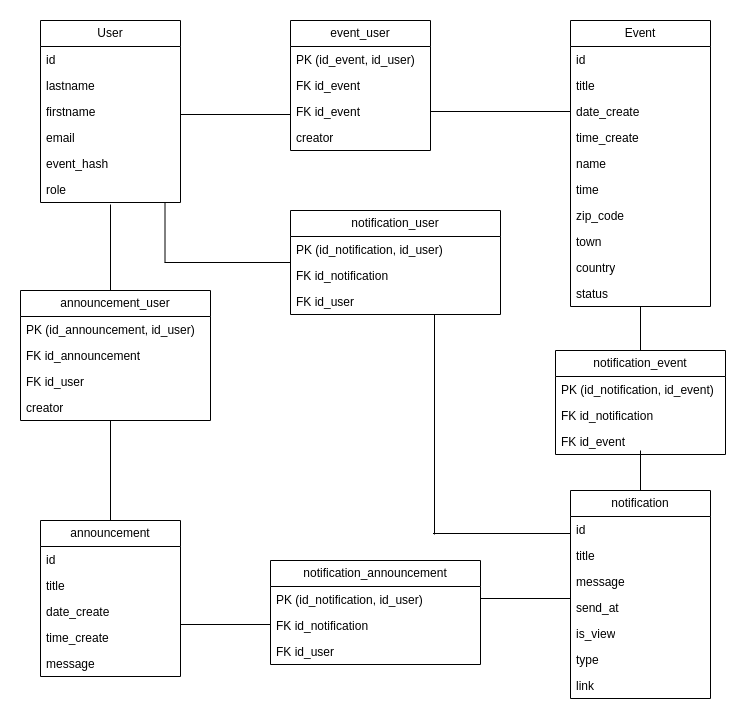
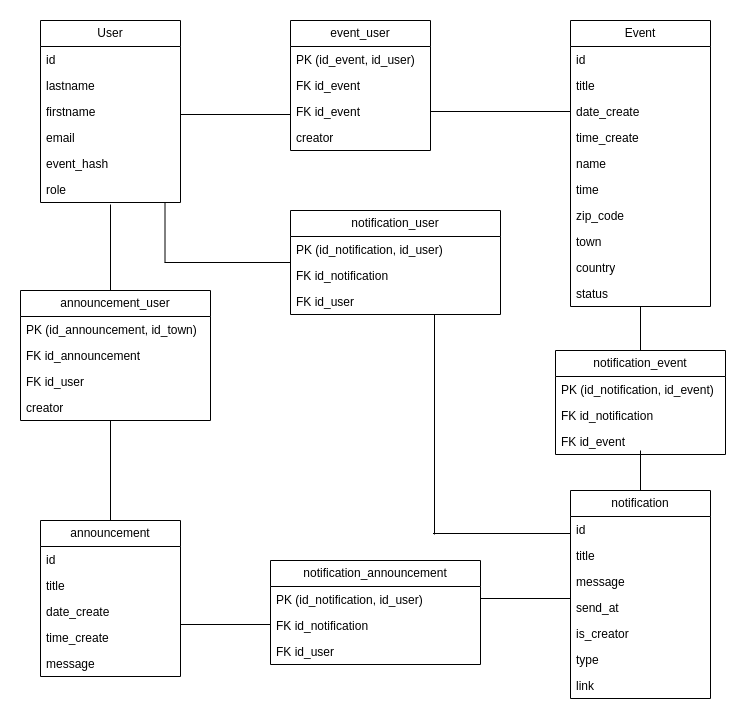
node "PK (id_announcement, id_user)": label "PK (id_announcement, id_user)" -> "PK (id_announcement, id_town)"
node "is_view": label "is_view" -> "is_creator"
